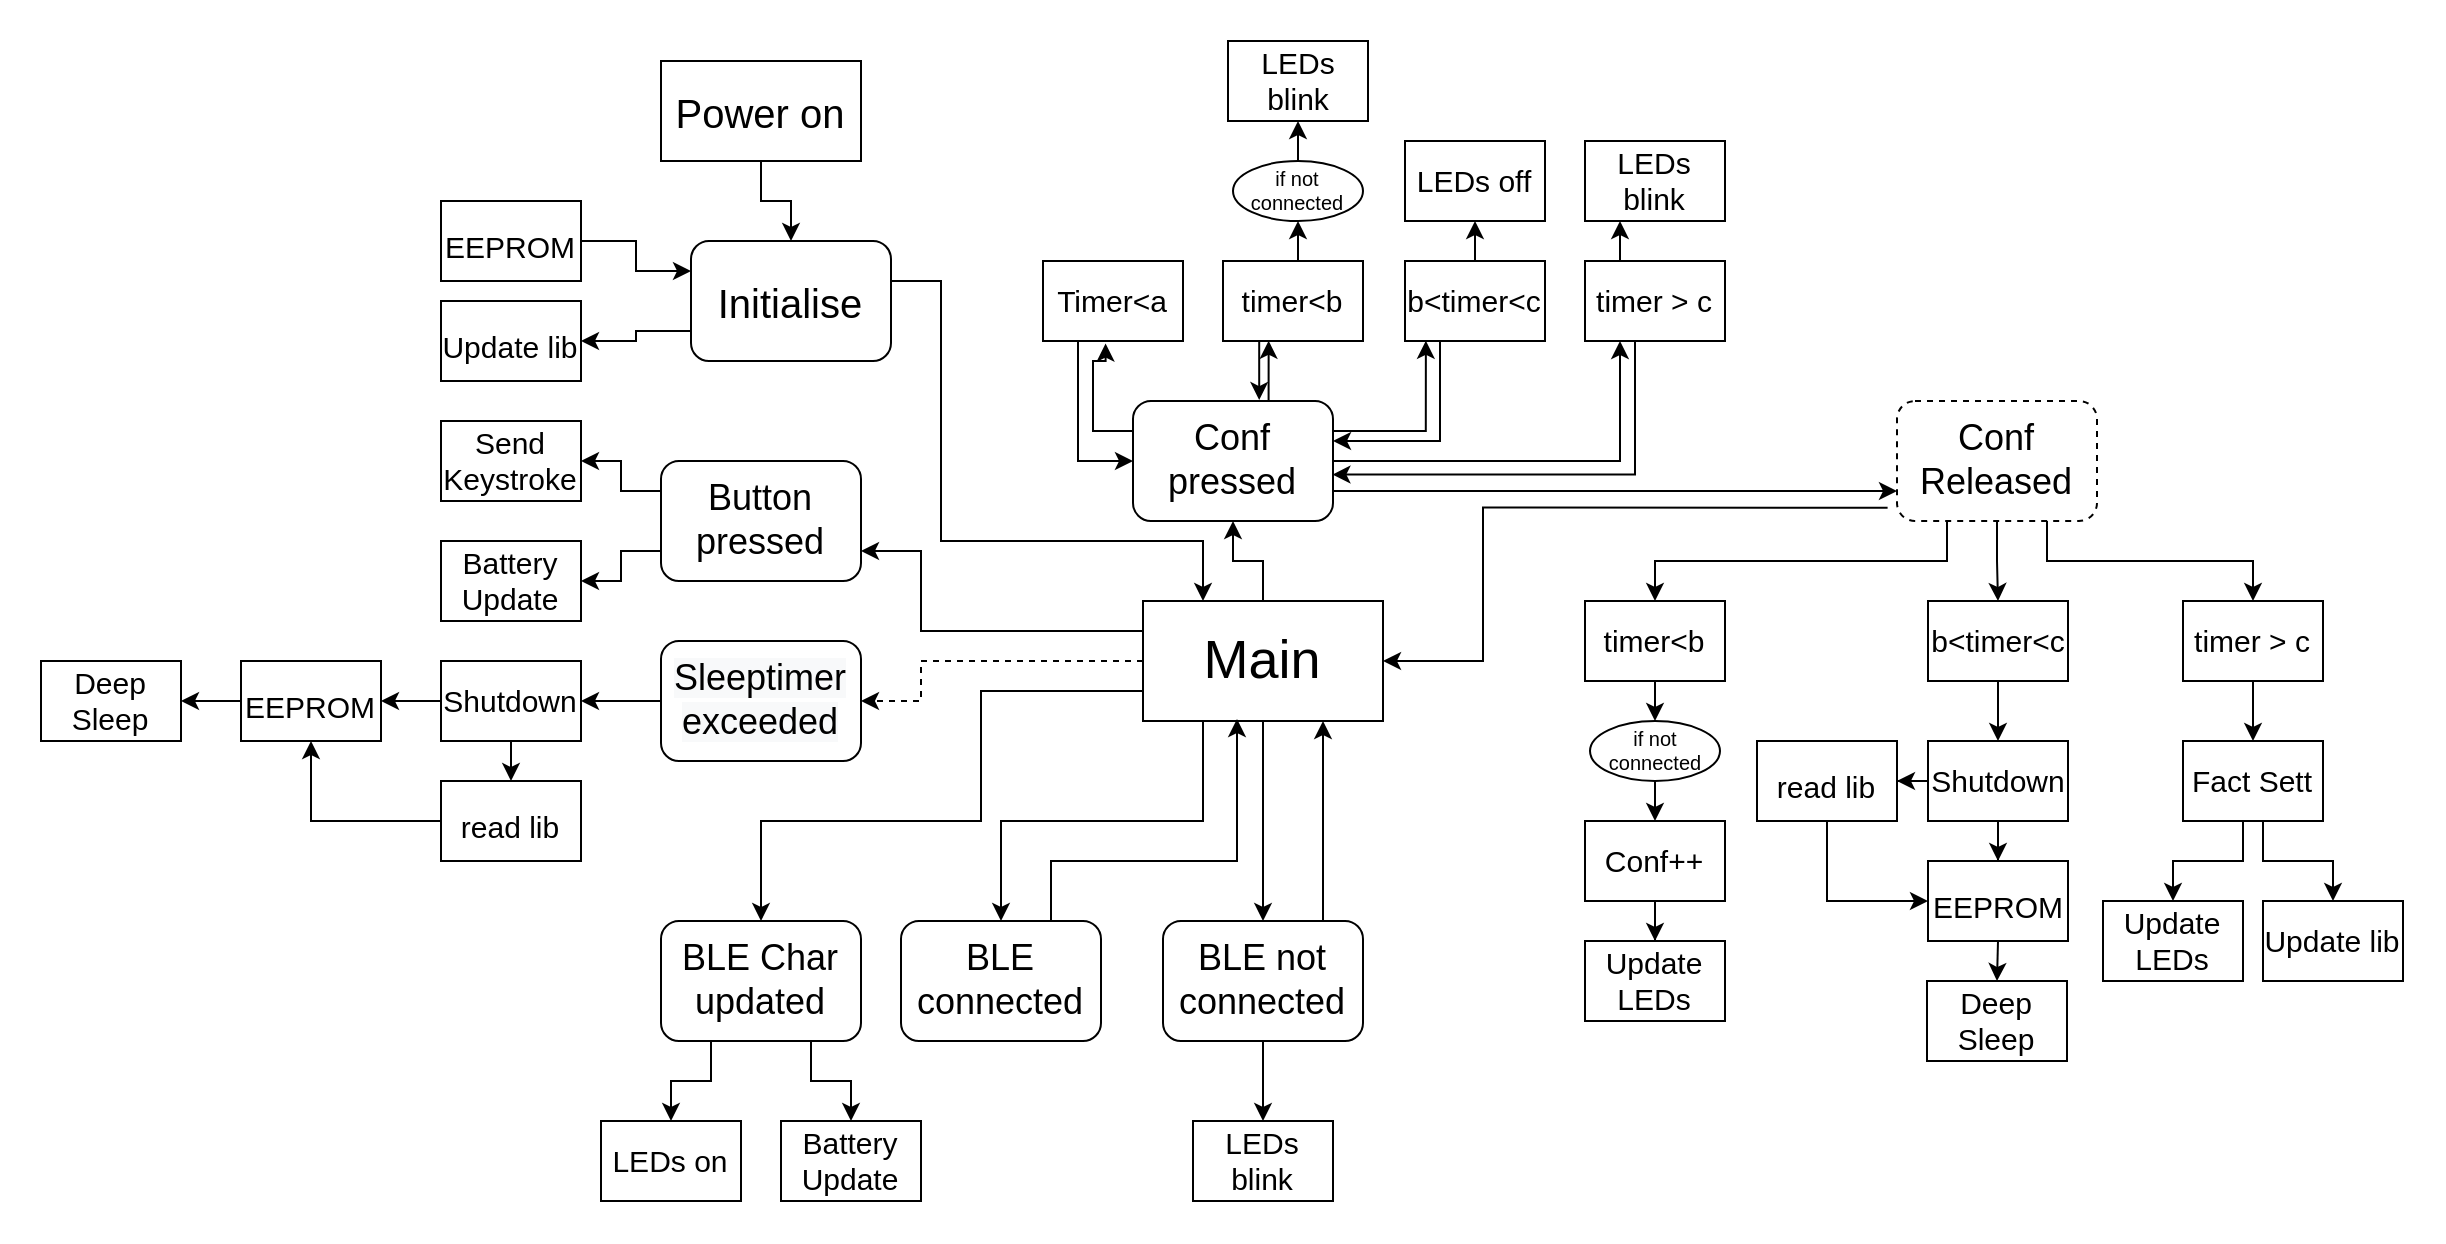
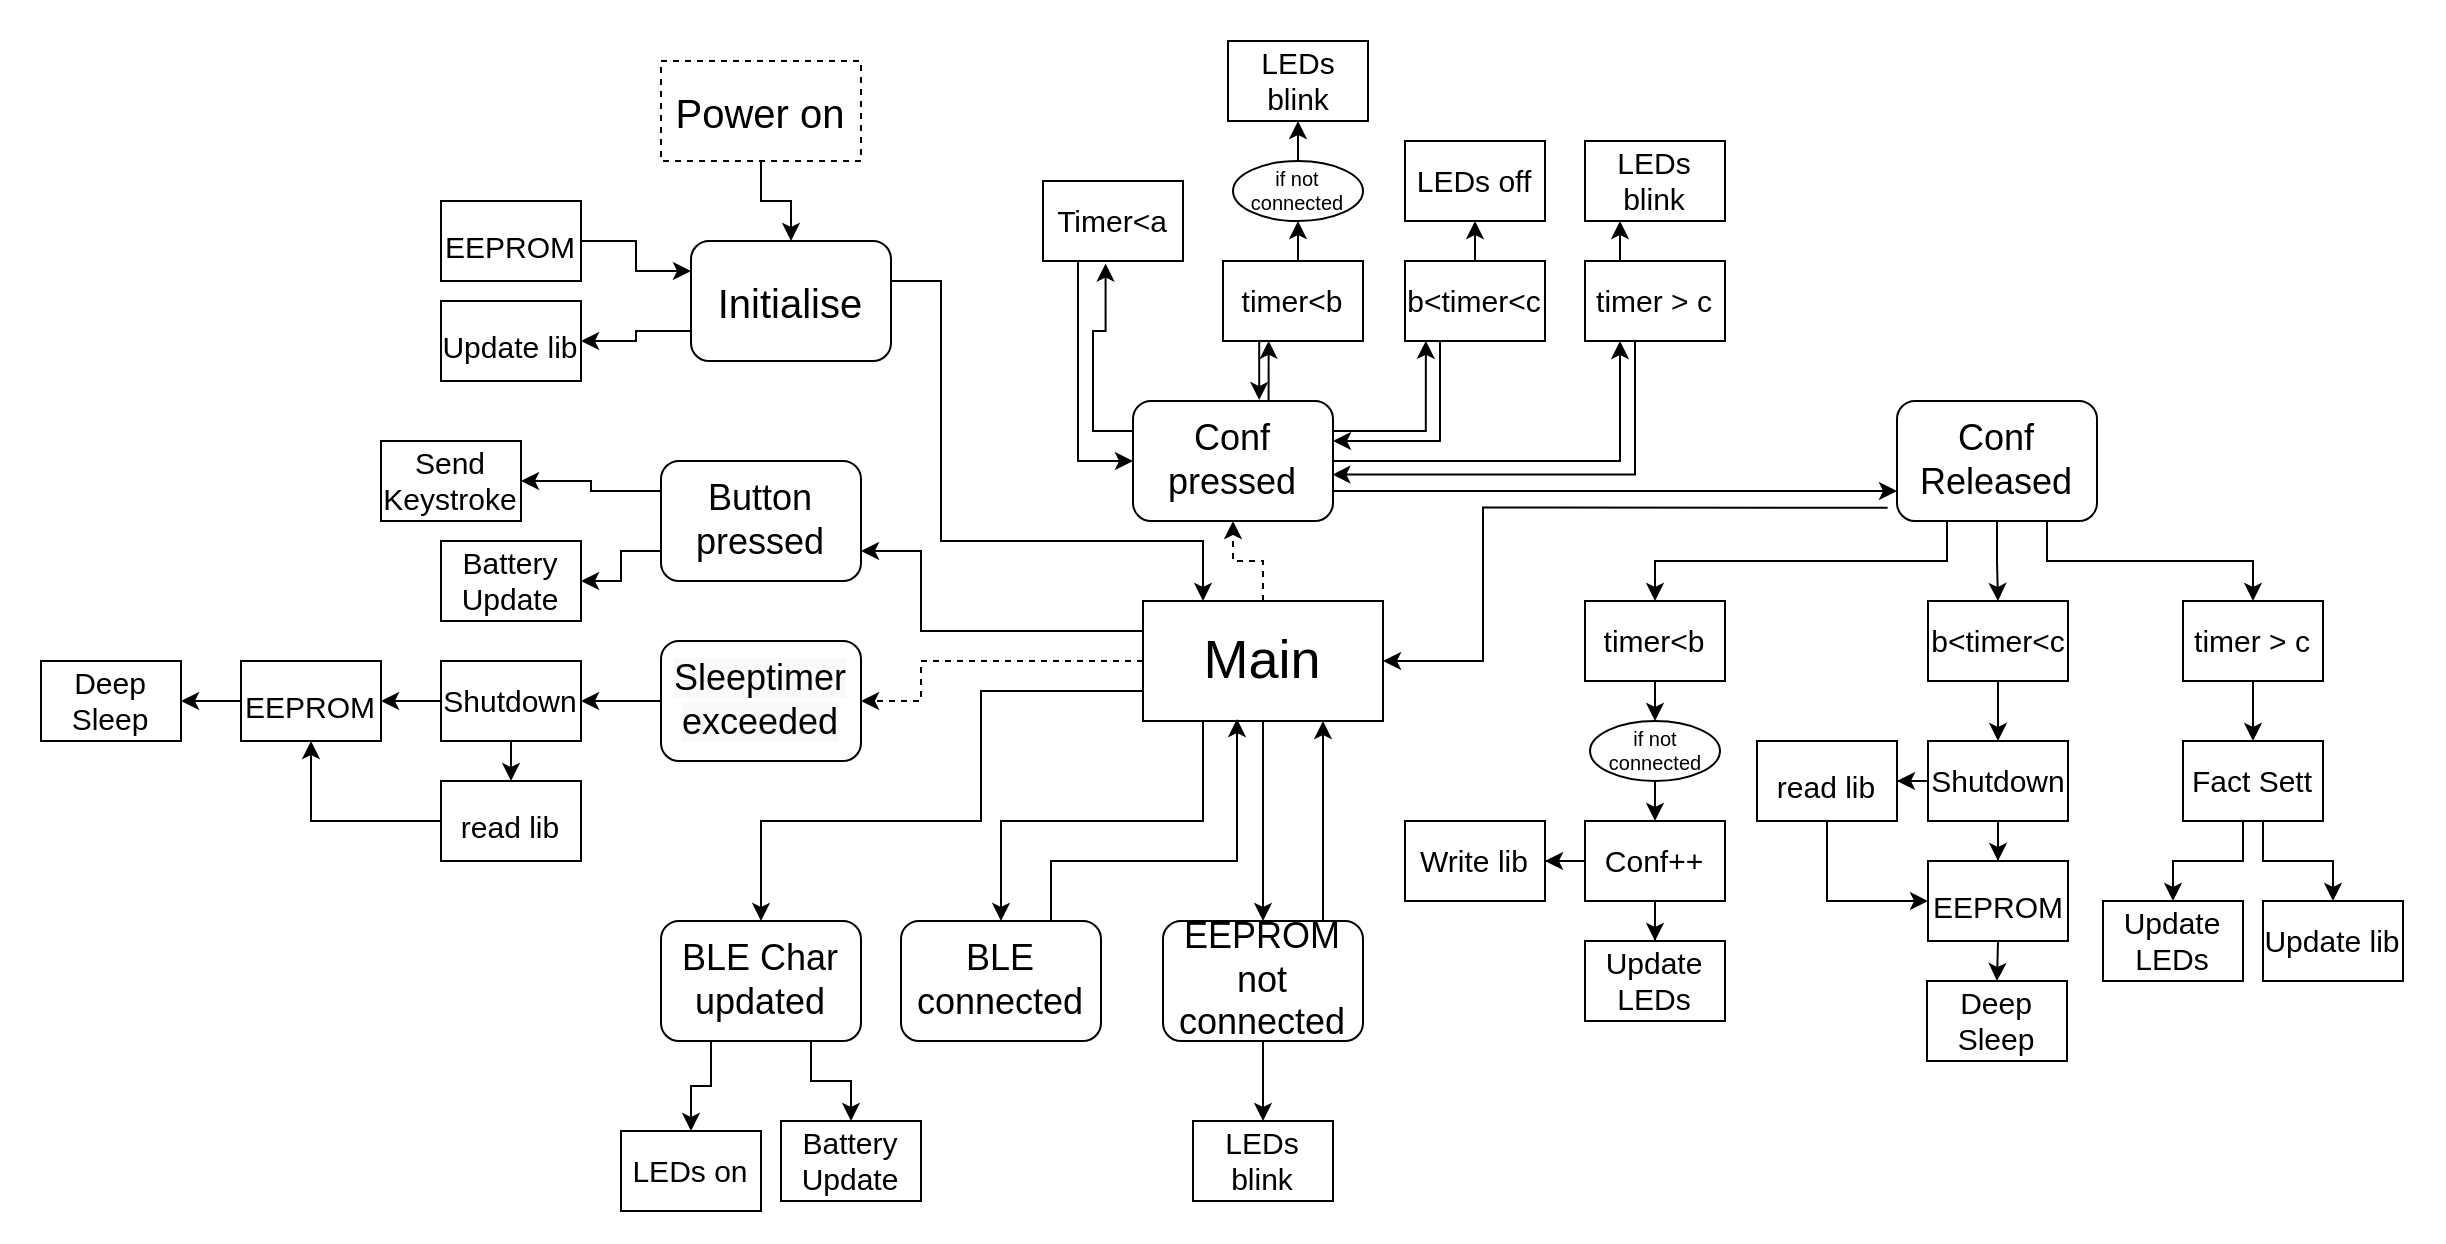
node "Power on": style solid -> dashed
node "Timer<a": moved (1113, 301) -> (1113, 221)
node "Send Keystroke": moved (511, 461) -> (451, 481)
node "Conf Released": style dashed -> solid
edge "Main" -> "Conf pressed": style solid -> dashed
node "Write lib": added
edge "Conf++" -> "Write lib": added
node "BLE not connected": label "BLE not connected" -> "EEPROM not connected"
node "LEDs on": moved (671, 1161) -> (691, 1171)
